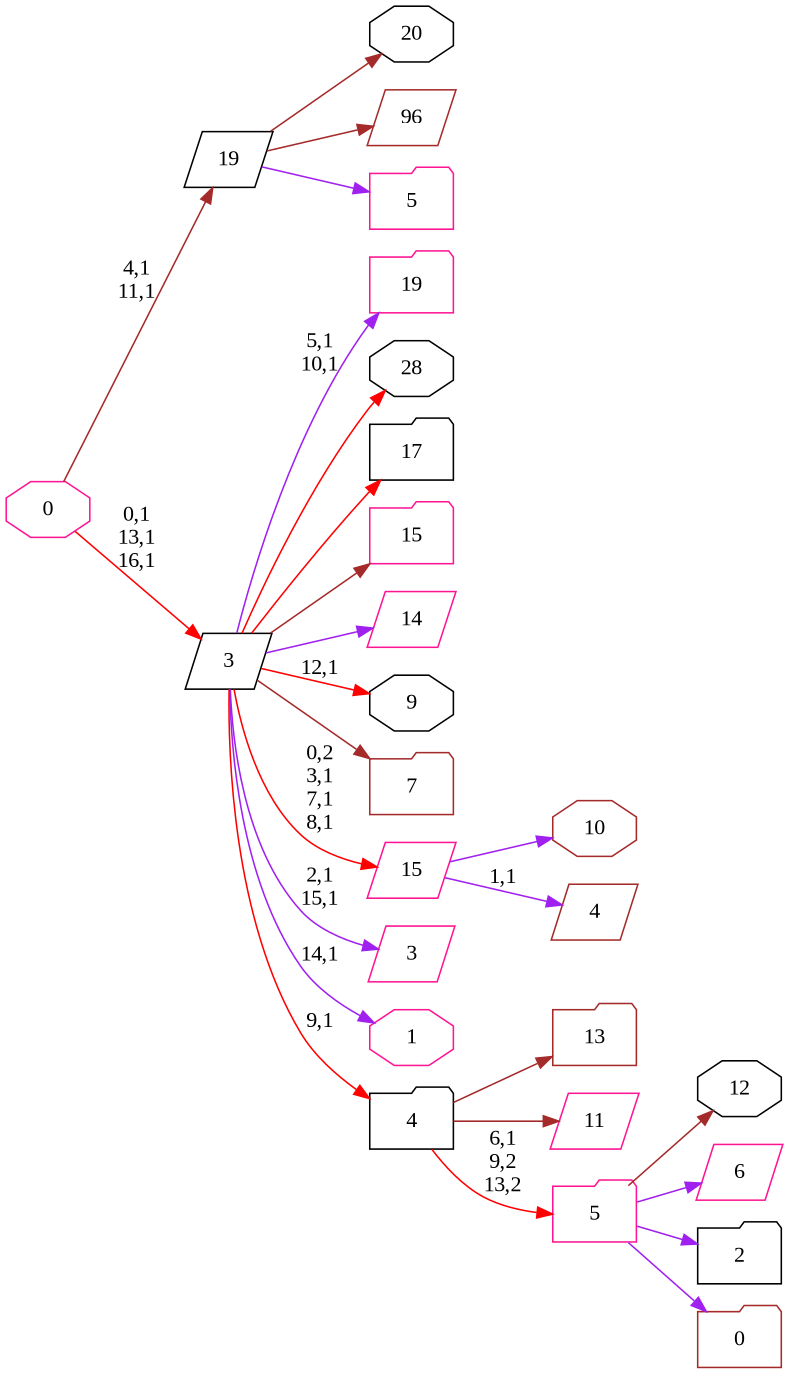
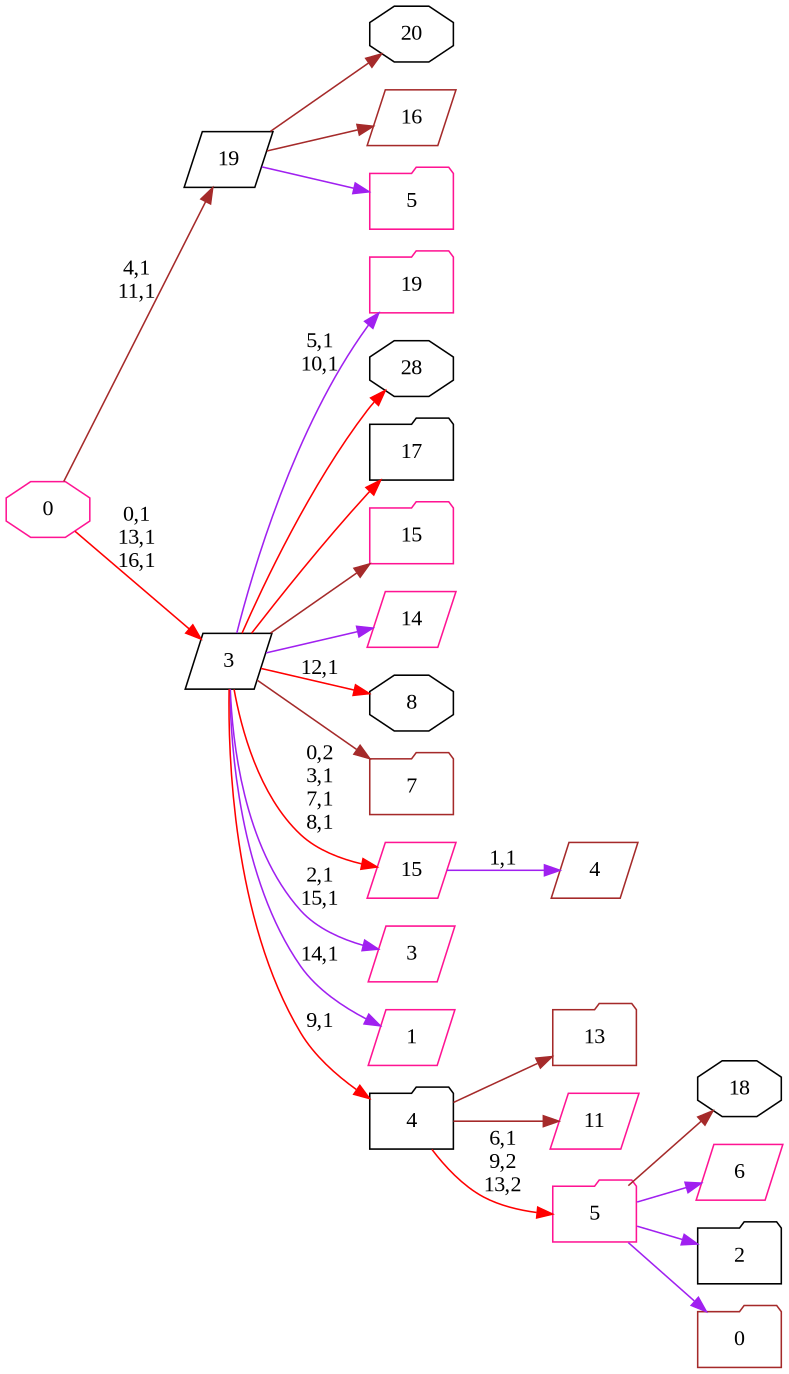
node "96": label "96" -> "16"
node "9": label "9" -> "8"
node "10": removed
node "1": shape octagon -> parallelogram
node "12": label "12" -> "18"
